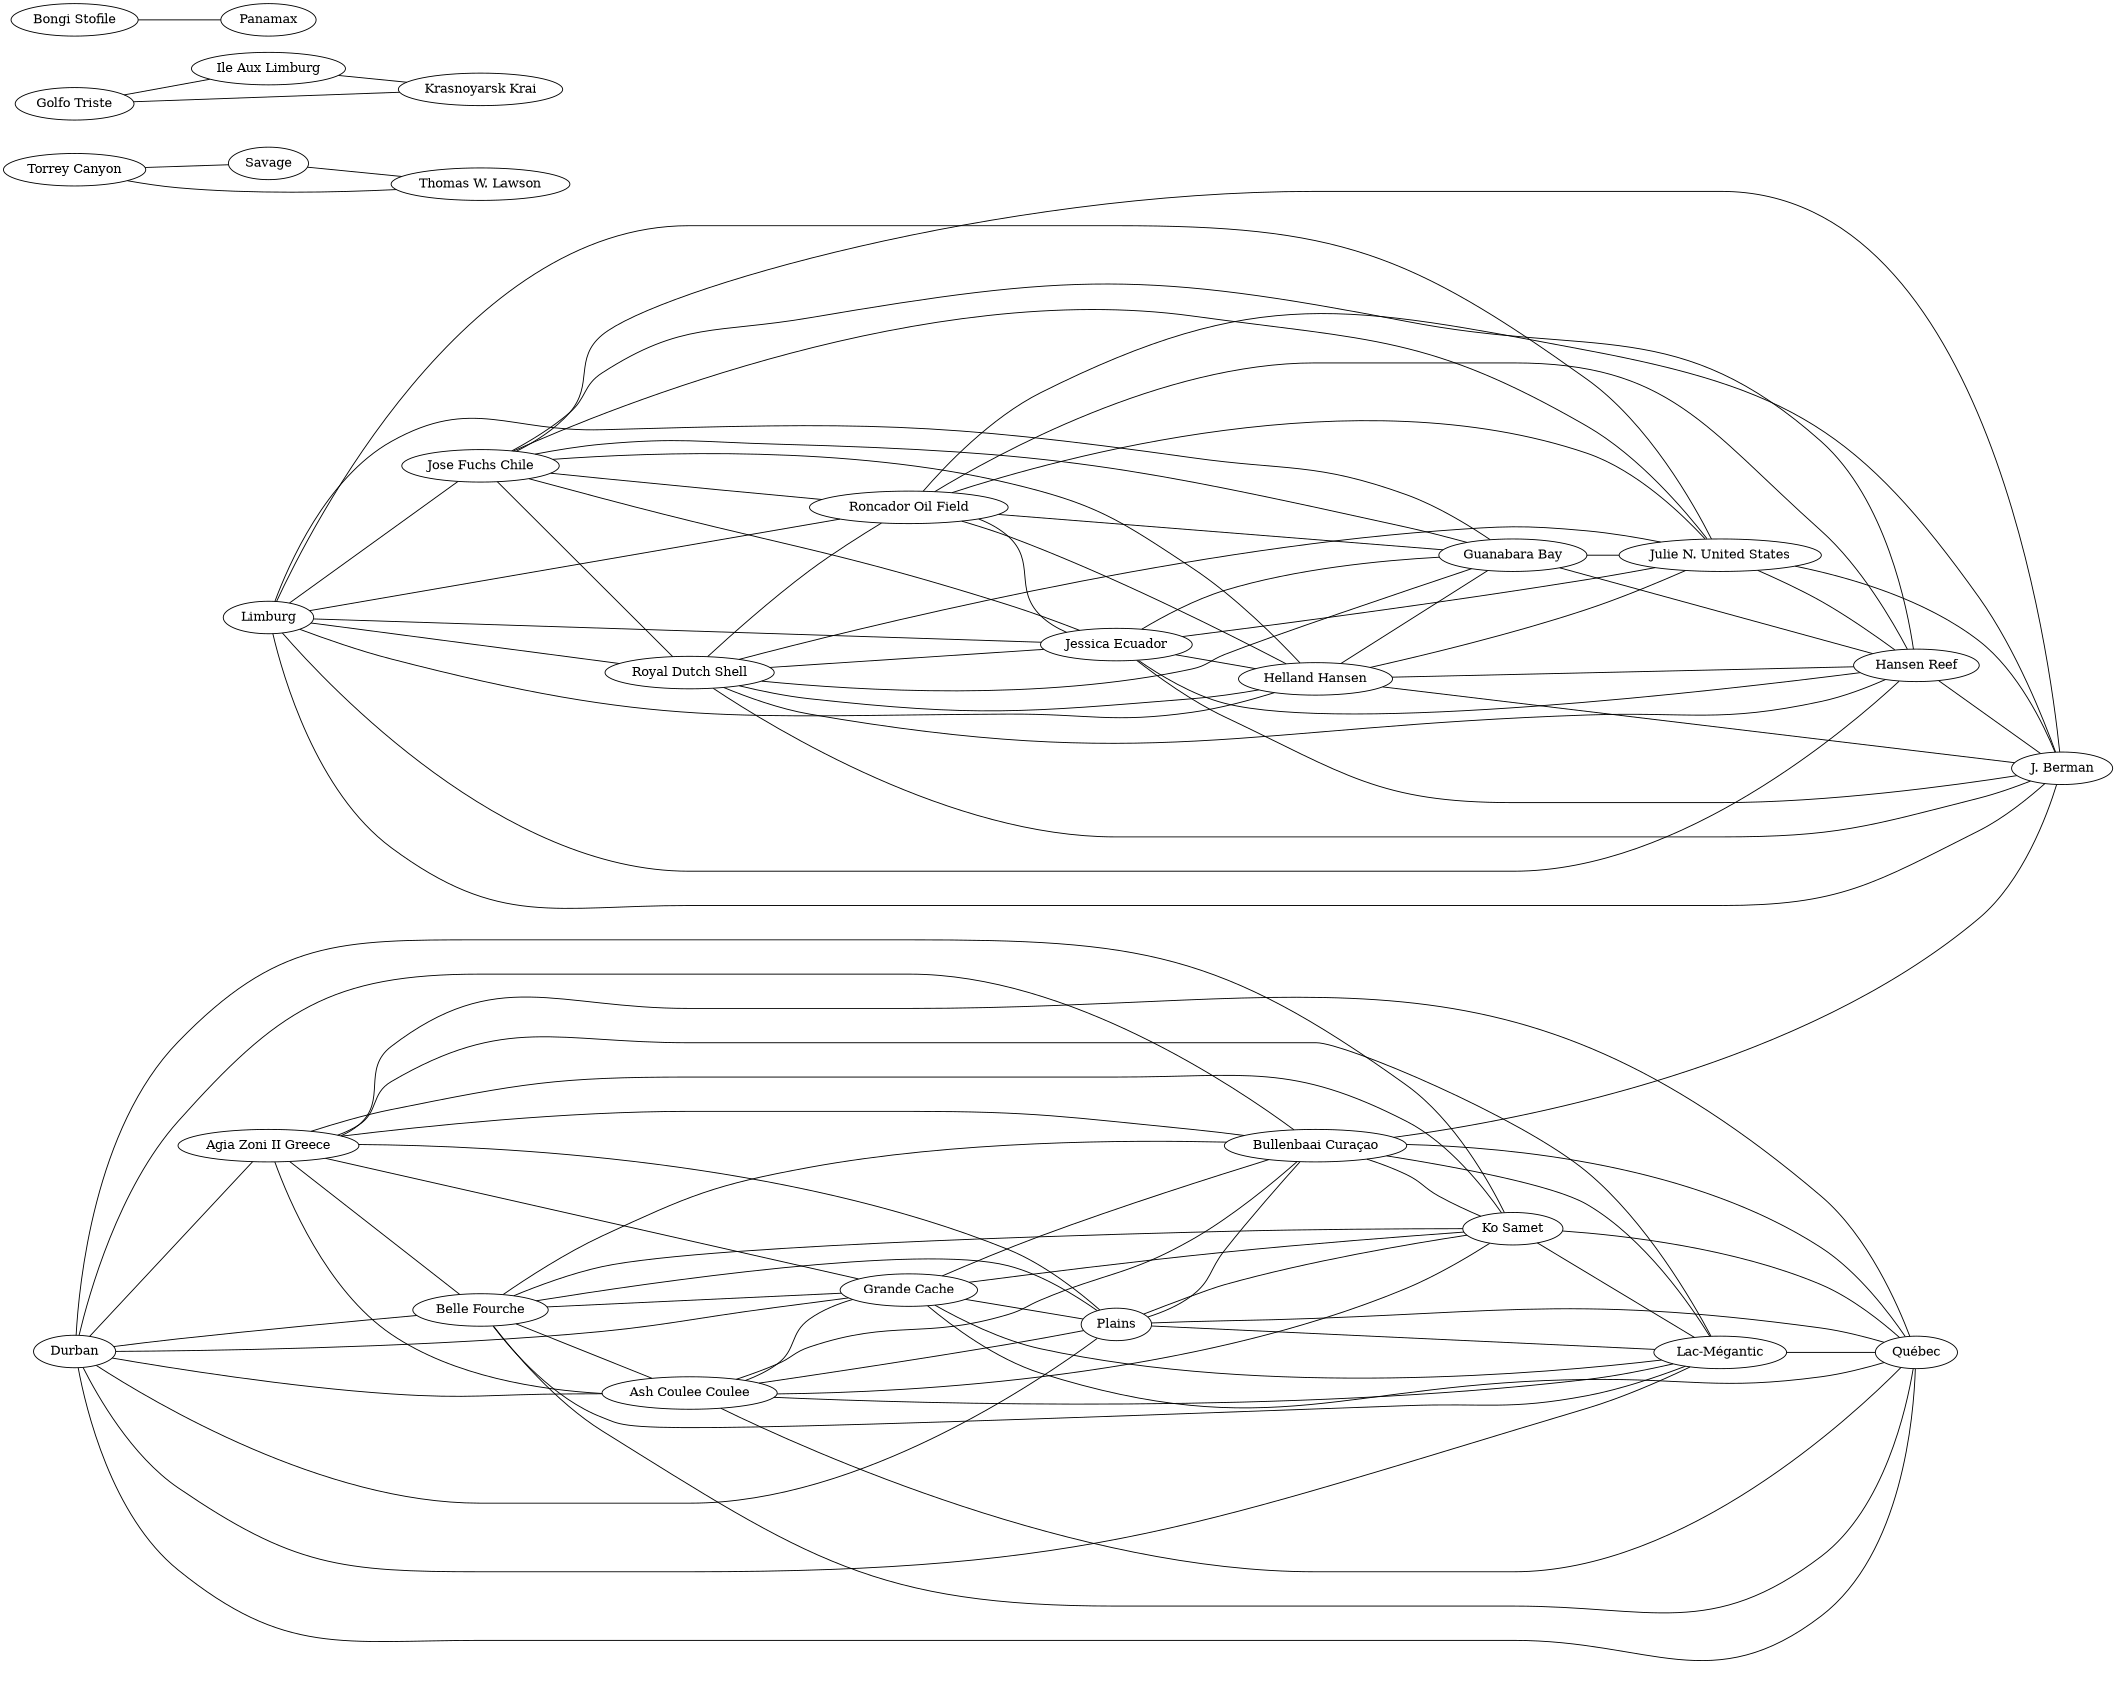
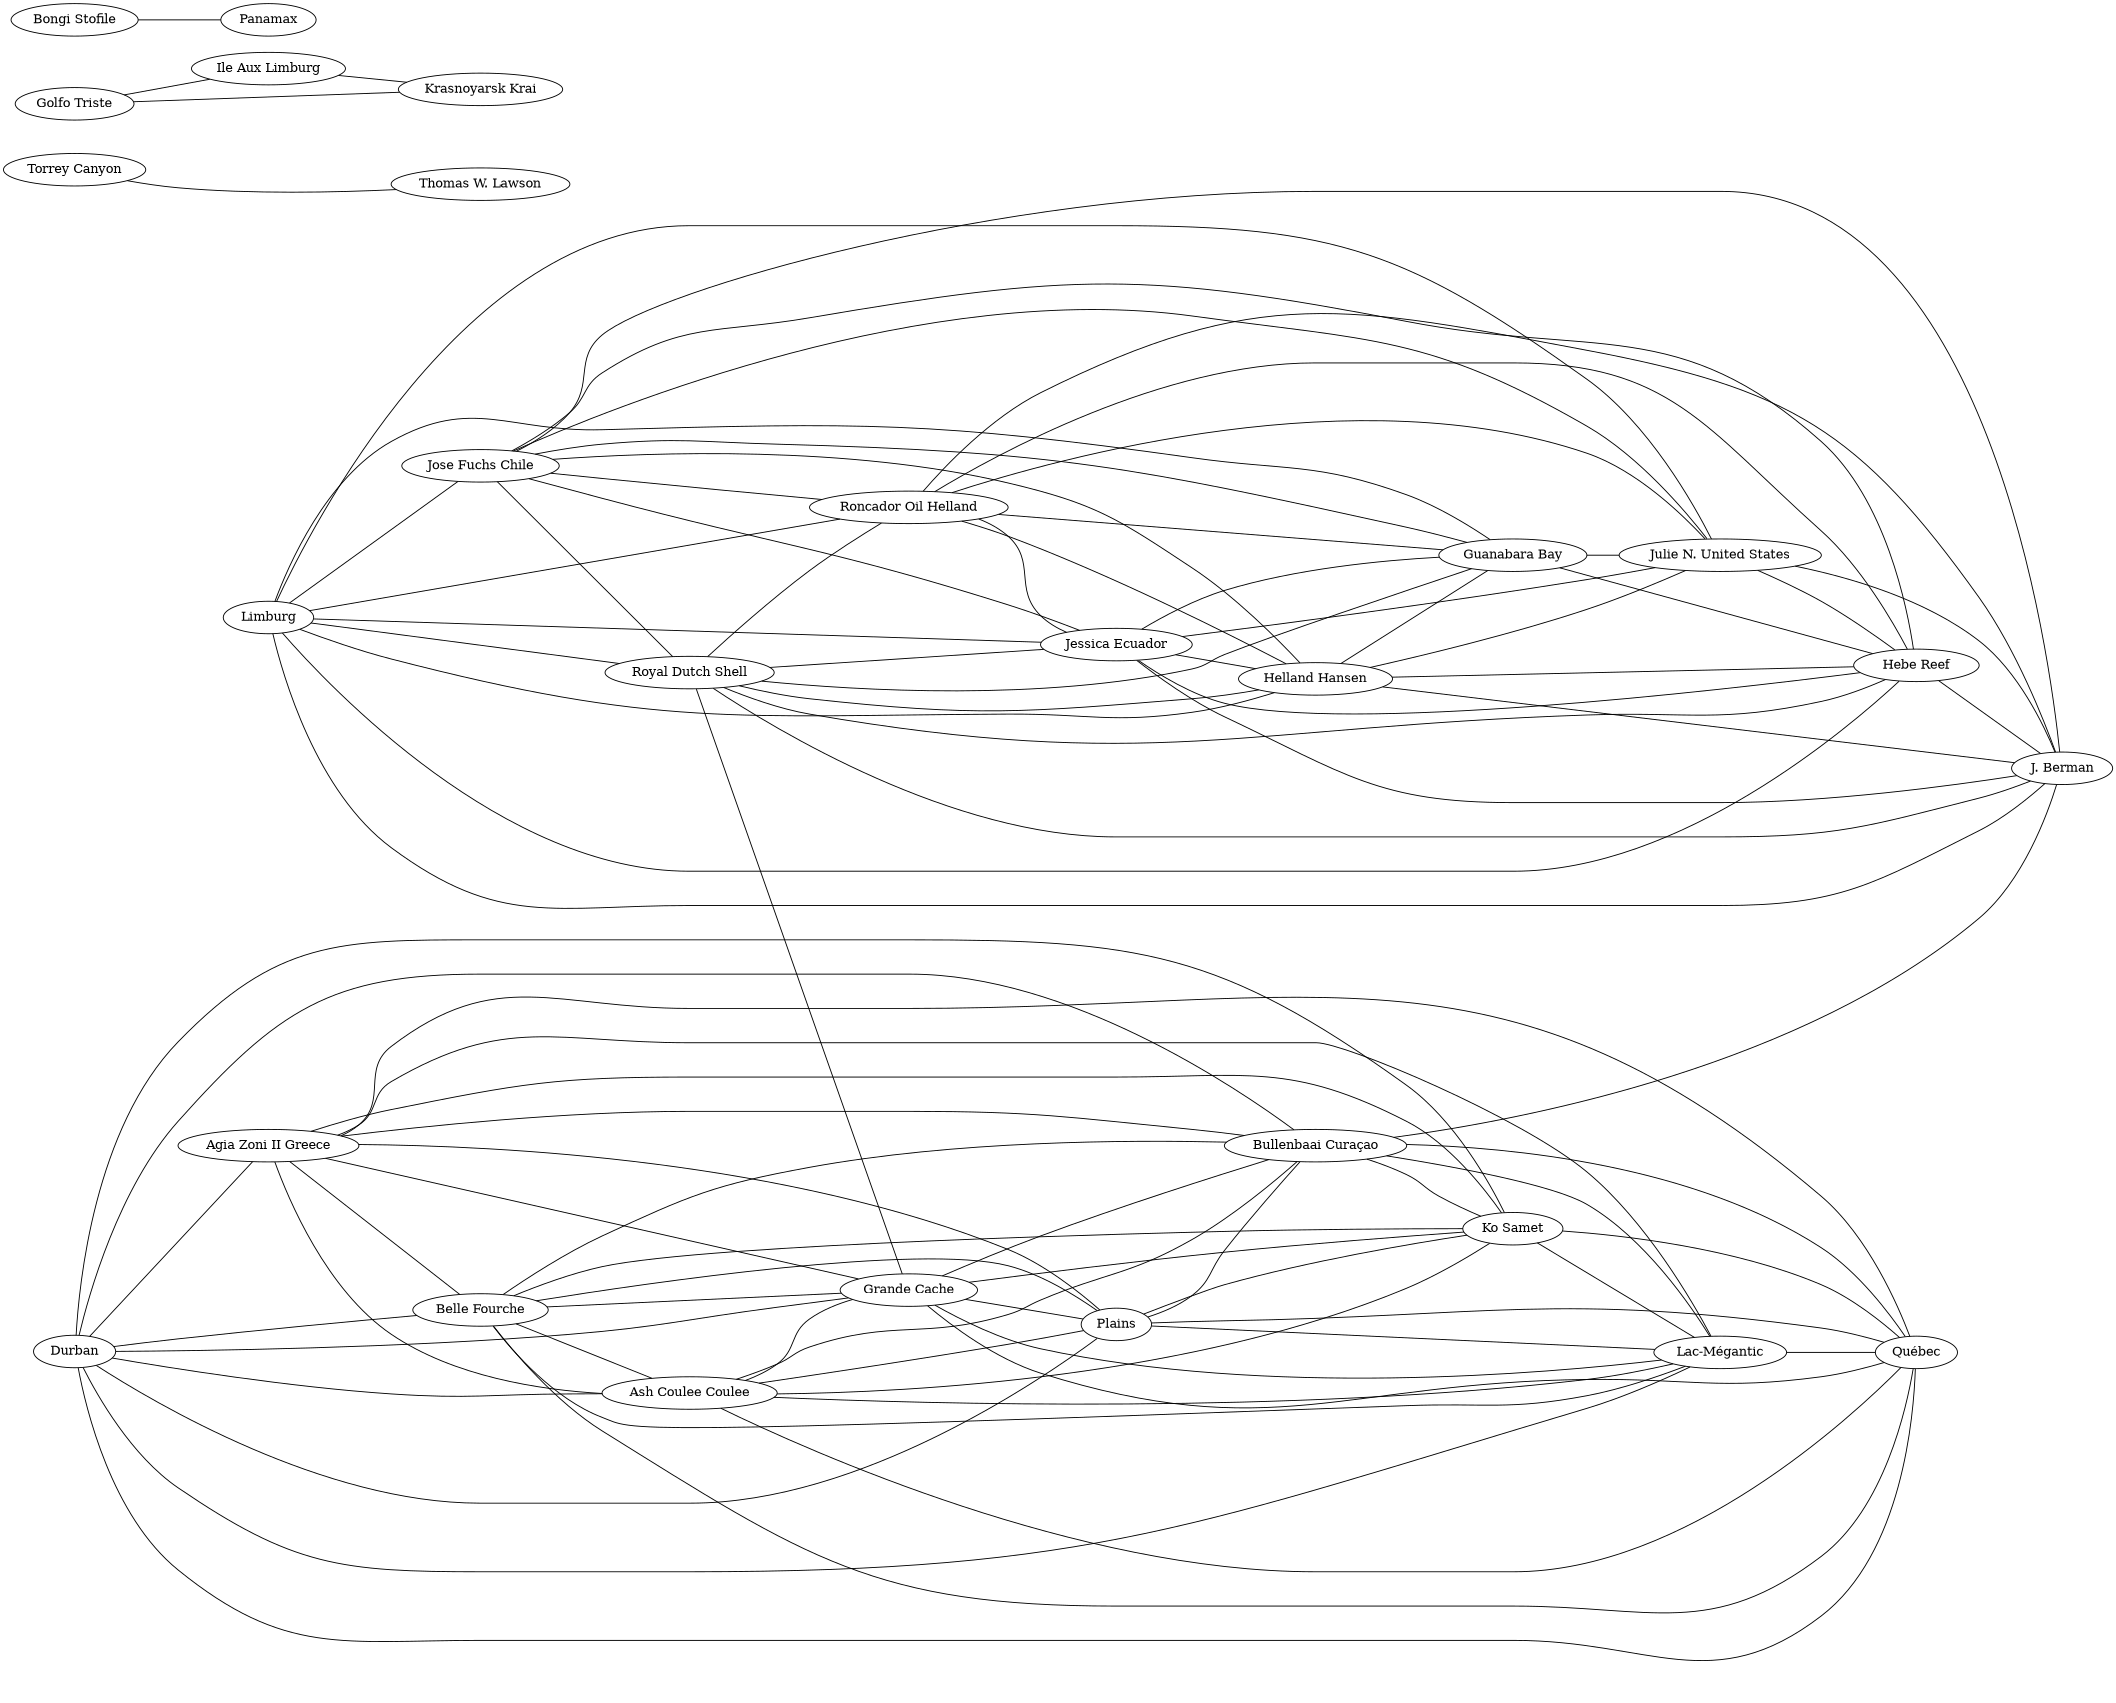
node "Savage": removed
node "Roncador Oil Field": label "Roncador Oil Field" -> "Roncador Oil Helland"
edge "Julie N. United States" -- "Royal Dutch Shell": now "Grande Cache" -- "Royal Dutch Shell"
node "Hansen Reef": label "Hansen Reef" -> "Hebe Reef"
